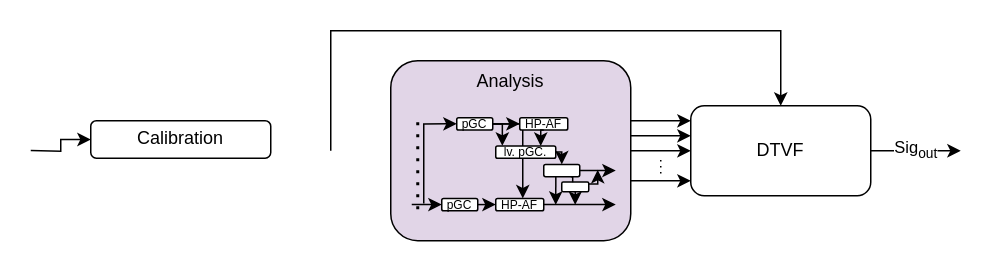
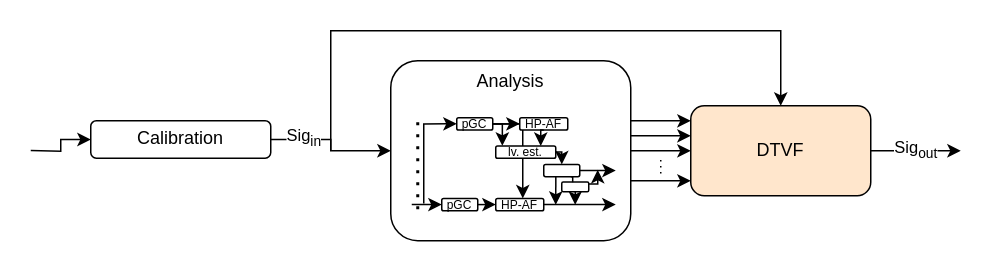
node "Analysis": fillcolor #e1d5e7 -> #ffffff
edge "Calibration" -> "Analysis": added, label "Sigin"
node "DTVF": fillcolor #ffffff -> #ffe6cc
node "lv. pGC.": label "lv. pGC." -> "lv. est."
